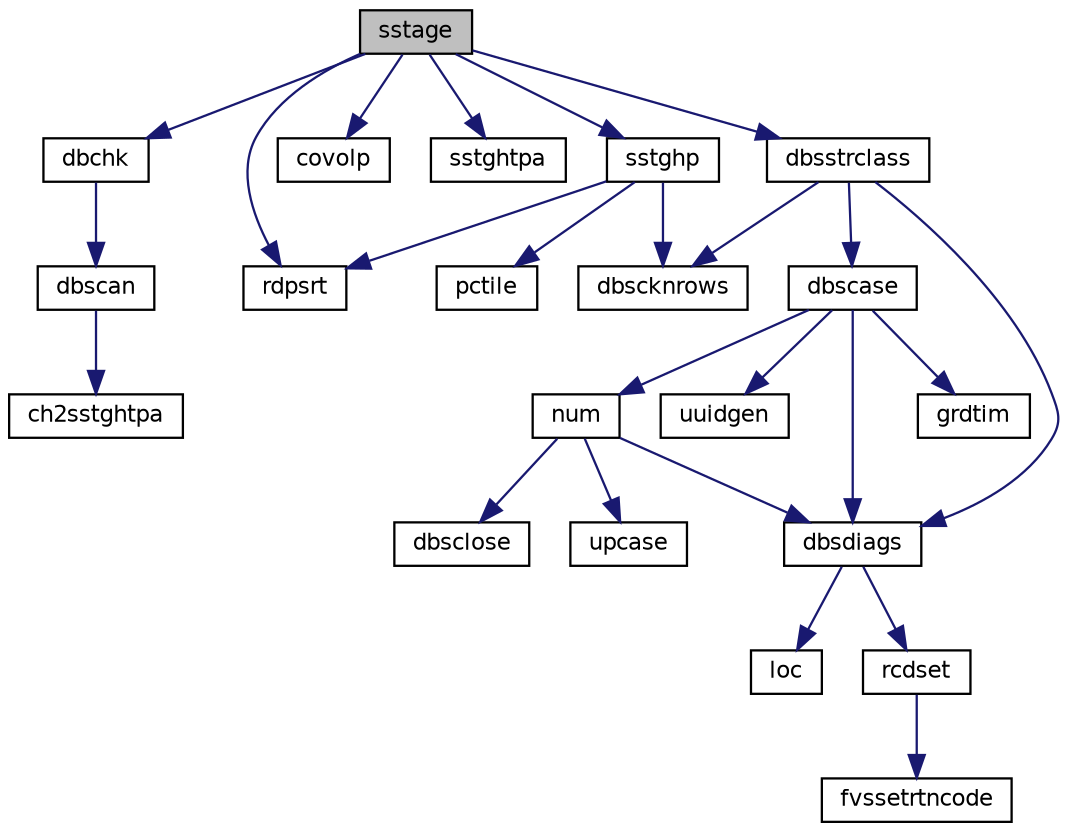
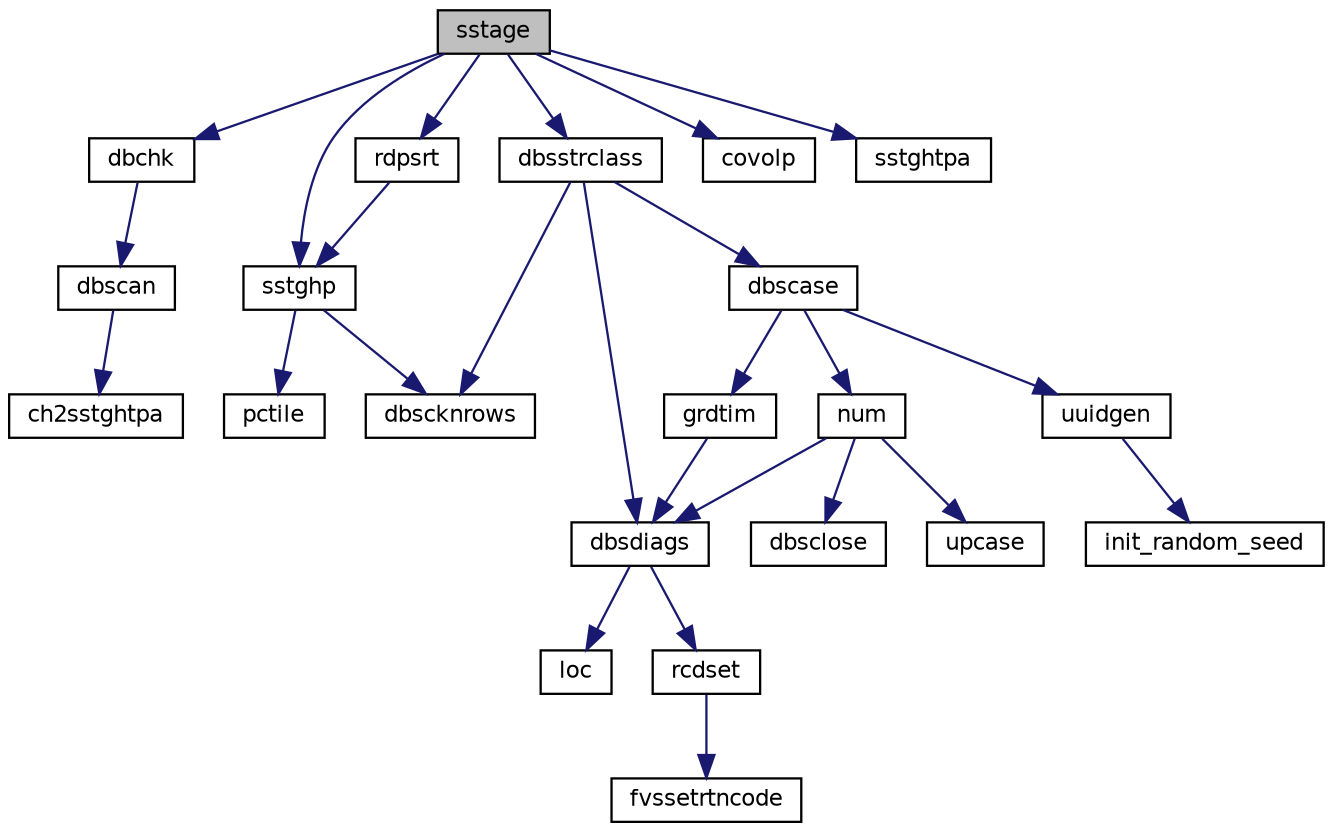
edge "sstghp" -> "rdpsrt": reversed
edge "dbscase" -> "dbsdiags": now "grdtim" -> "dbsdiags"
node "init_random_seed": added
